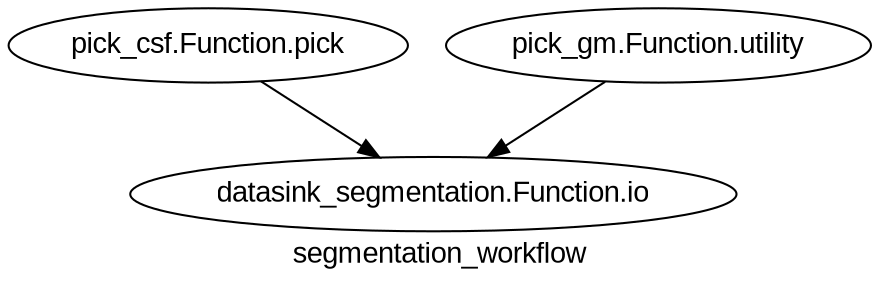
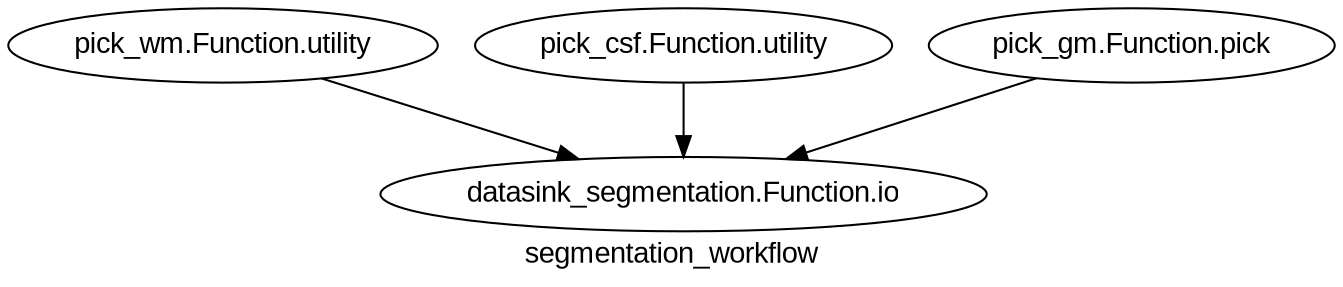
node "pick_csf.Function.pick": label "pick_csf.Function.pick" -> "pick_csf.Function.utility"
node "pick_wm.Function.utility": added
node "pick_gm.Function.utility": label "pick_gm.Function.utility" -> "pick_gm.Function.pick"
